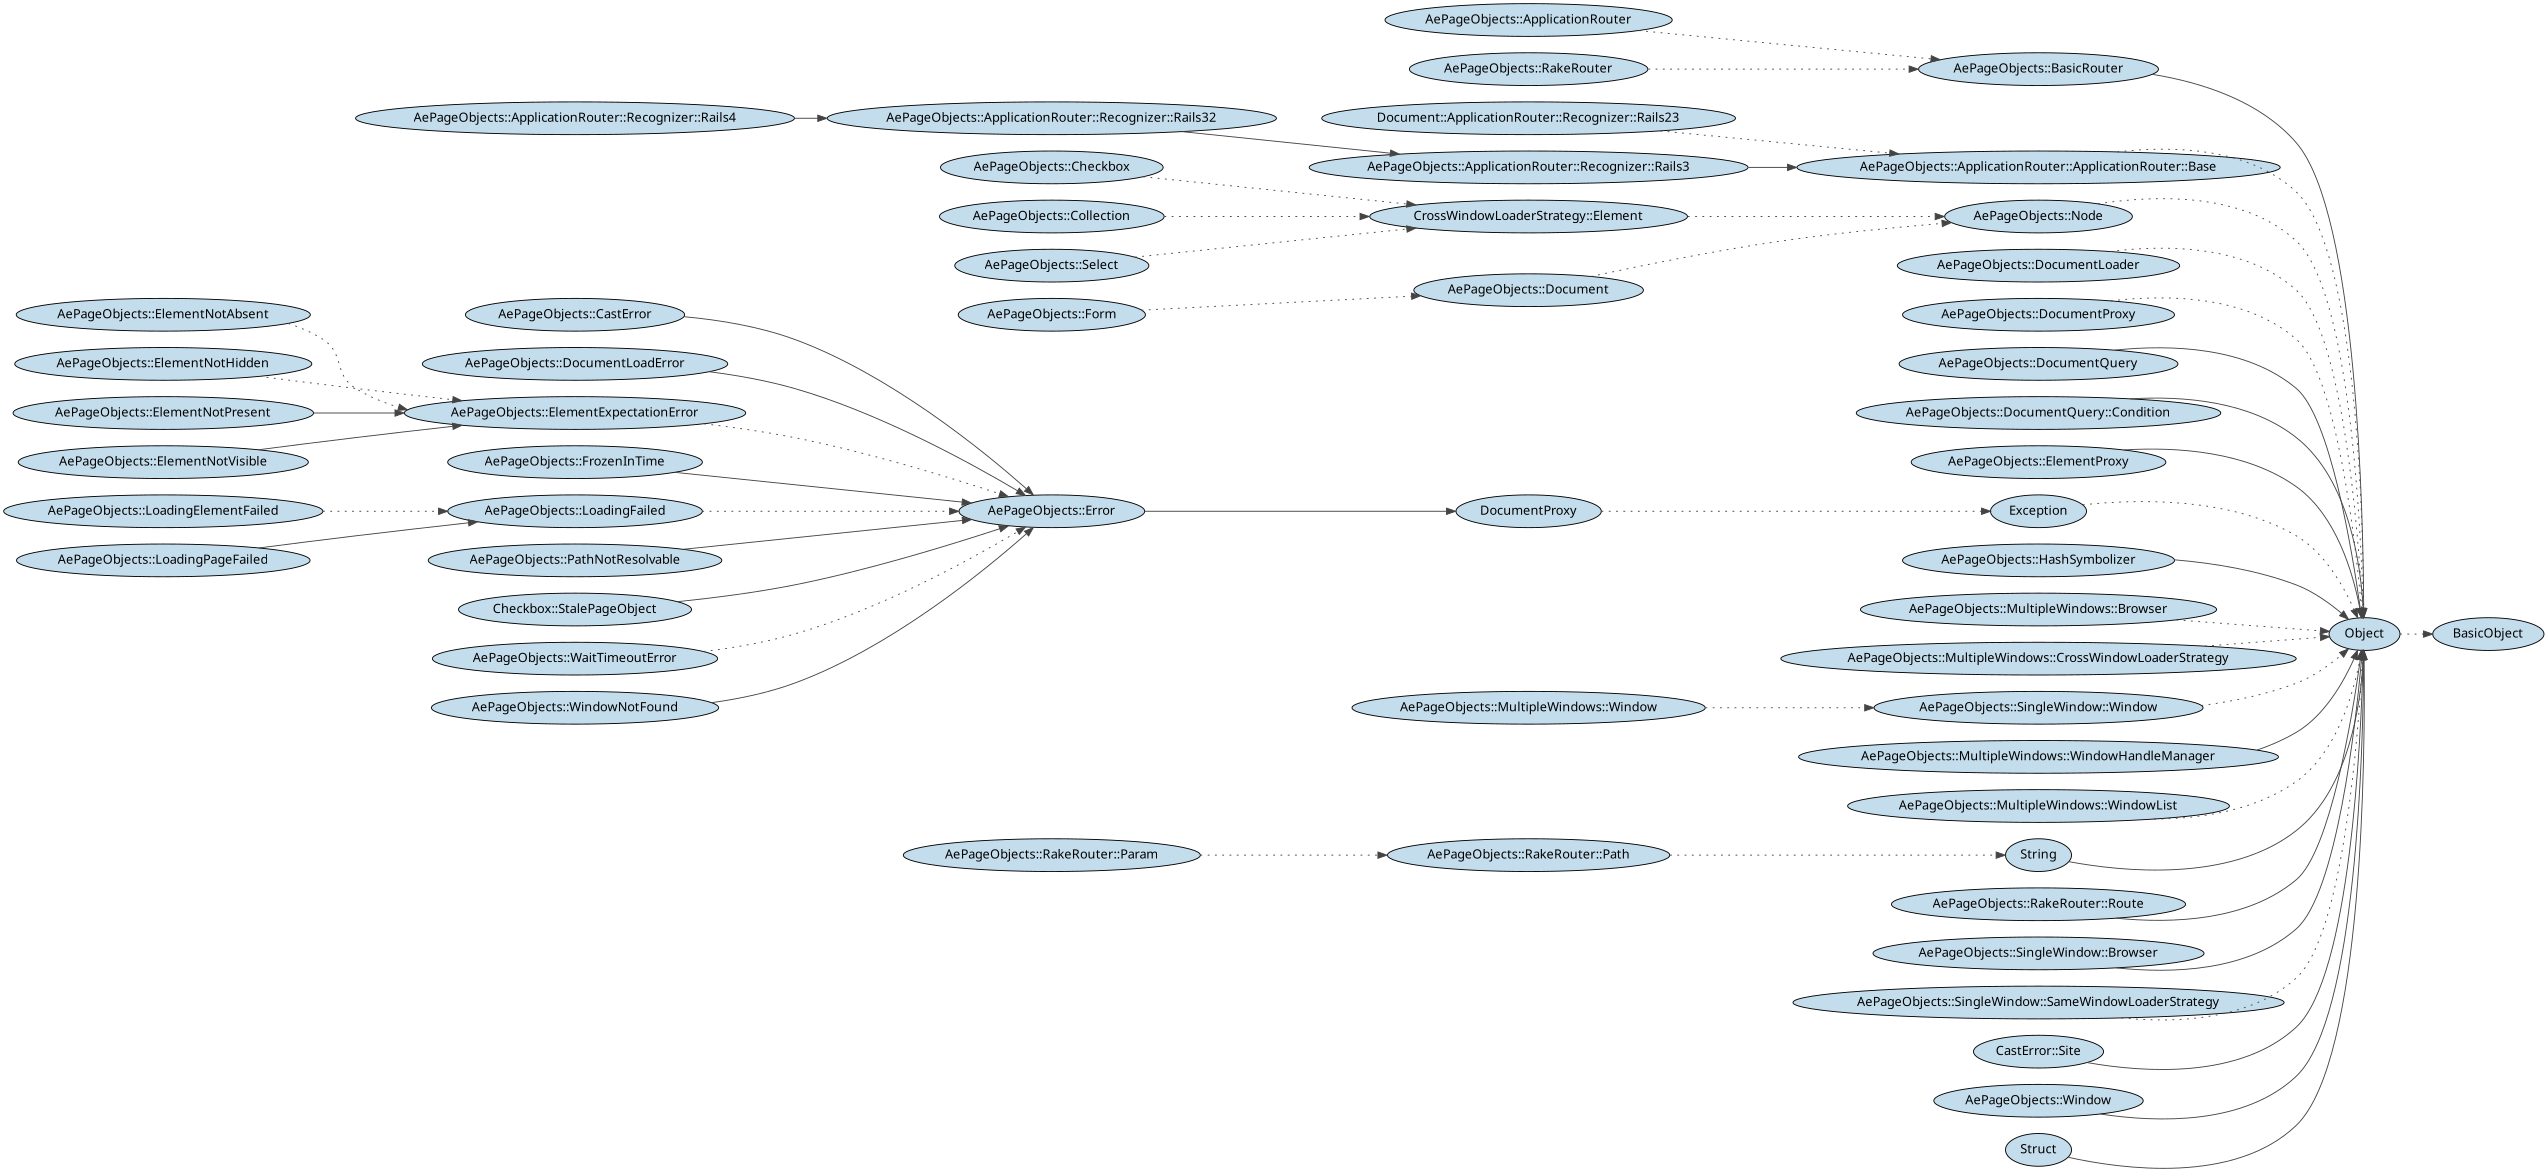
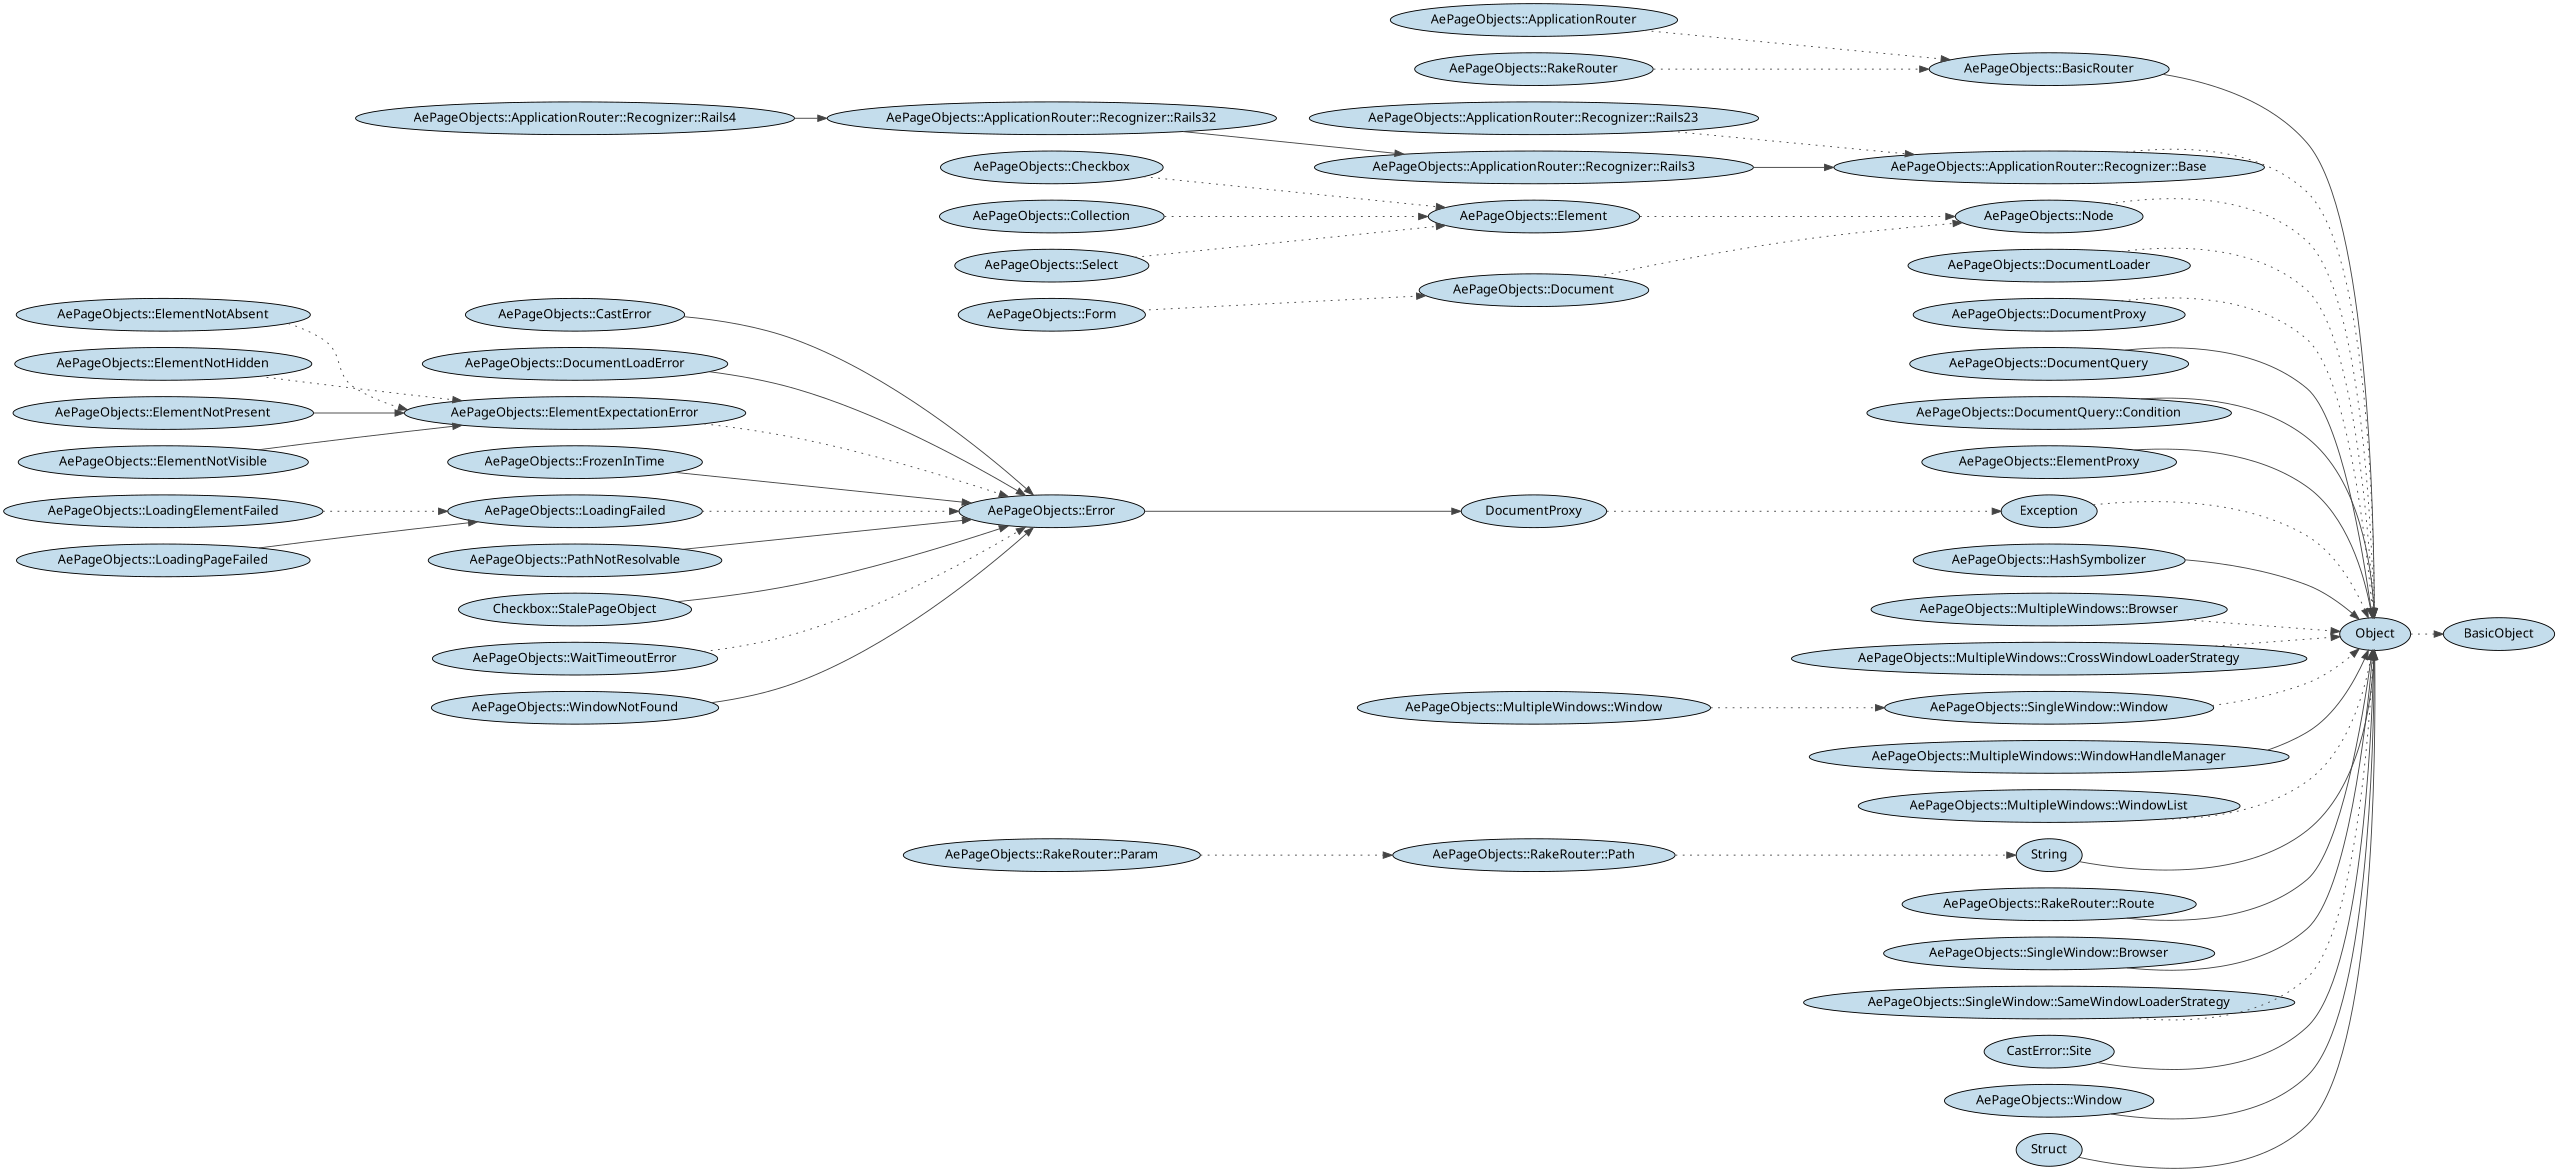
node "Document::ApplicationRouter::Recognizer::Rails23": label "Document::ApplicationRouter::Recognizer::Rails23" -> "AePageObjects::ApplicationRouter::Recognizer::Rails23"
node "AePageObjects::ApplicationRouter::ApplicationRouter::Base": label "AePageObjects::ApplicationRouter::ApplicationRouter::Base" -> "AePageObjects::ApplicationRouter::Recognizer::Base"
node "CrossWindowLoaderStrategy::Element": label "CrossWindowLoaderStrategy::Element" -> "AePageObjects::Element"
